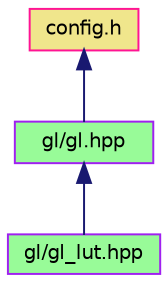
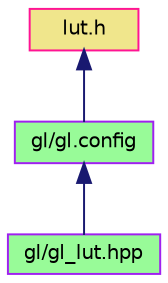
node "config.h": label "config.h" -> "lut.h"
node "gl/gl.hpp": label "gl/gl.hpp" -> "gl/gl.config"
